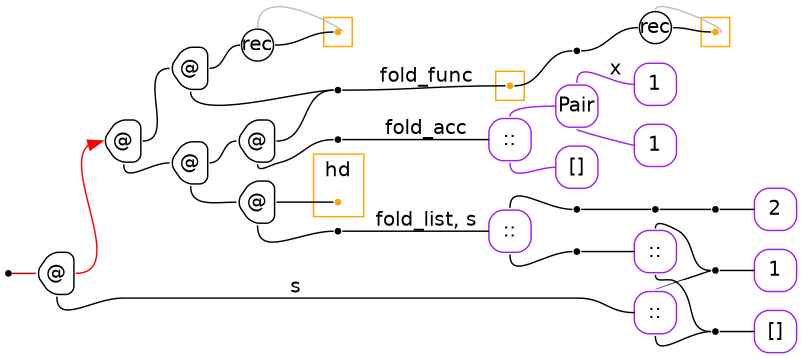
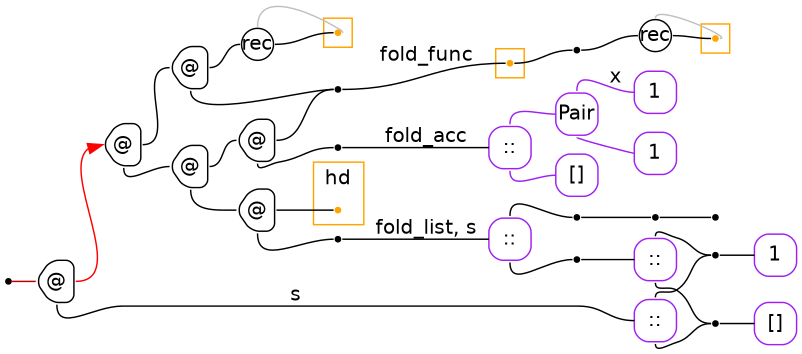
node "2": removed
